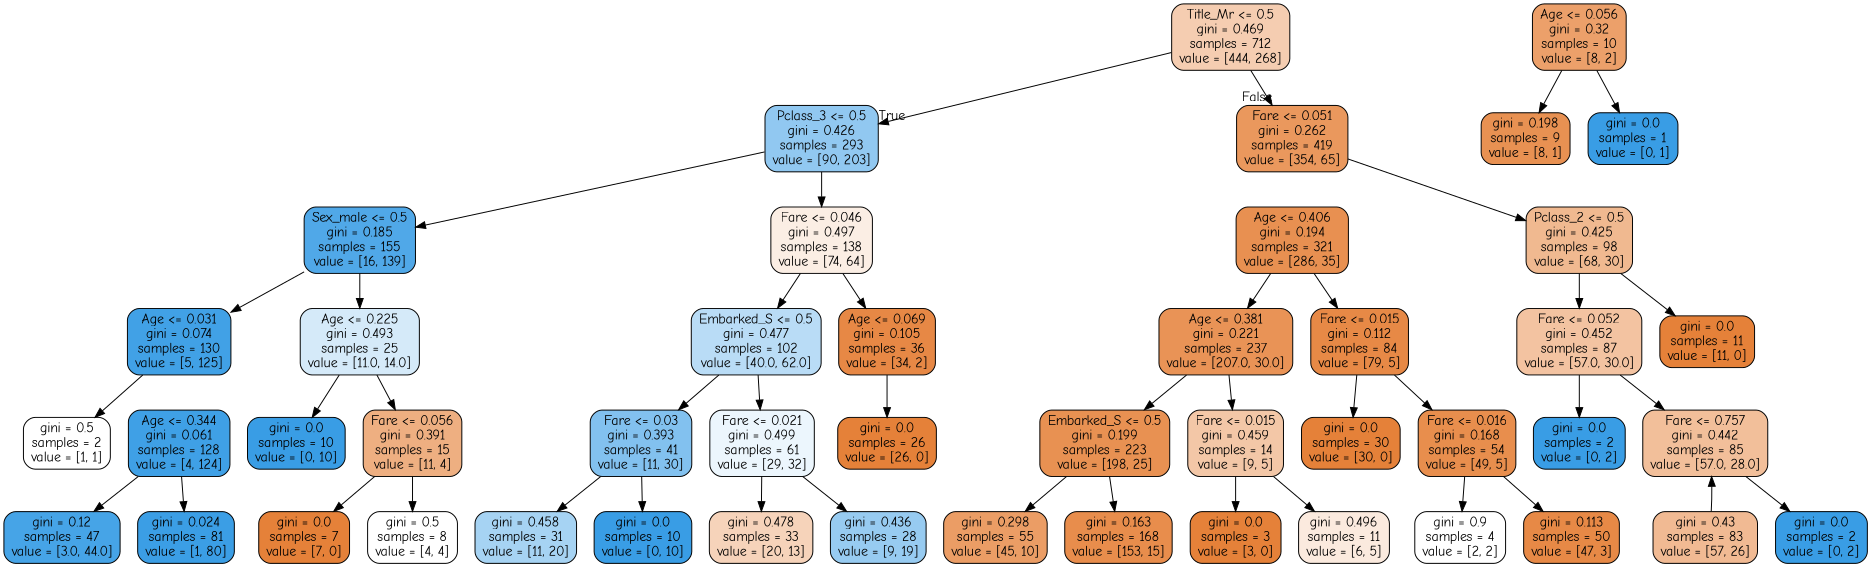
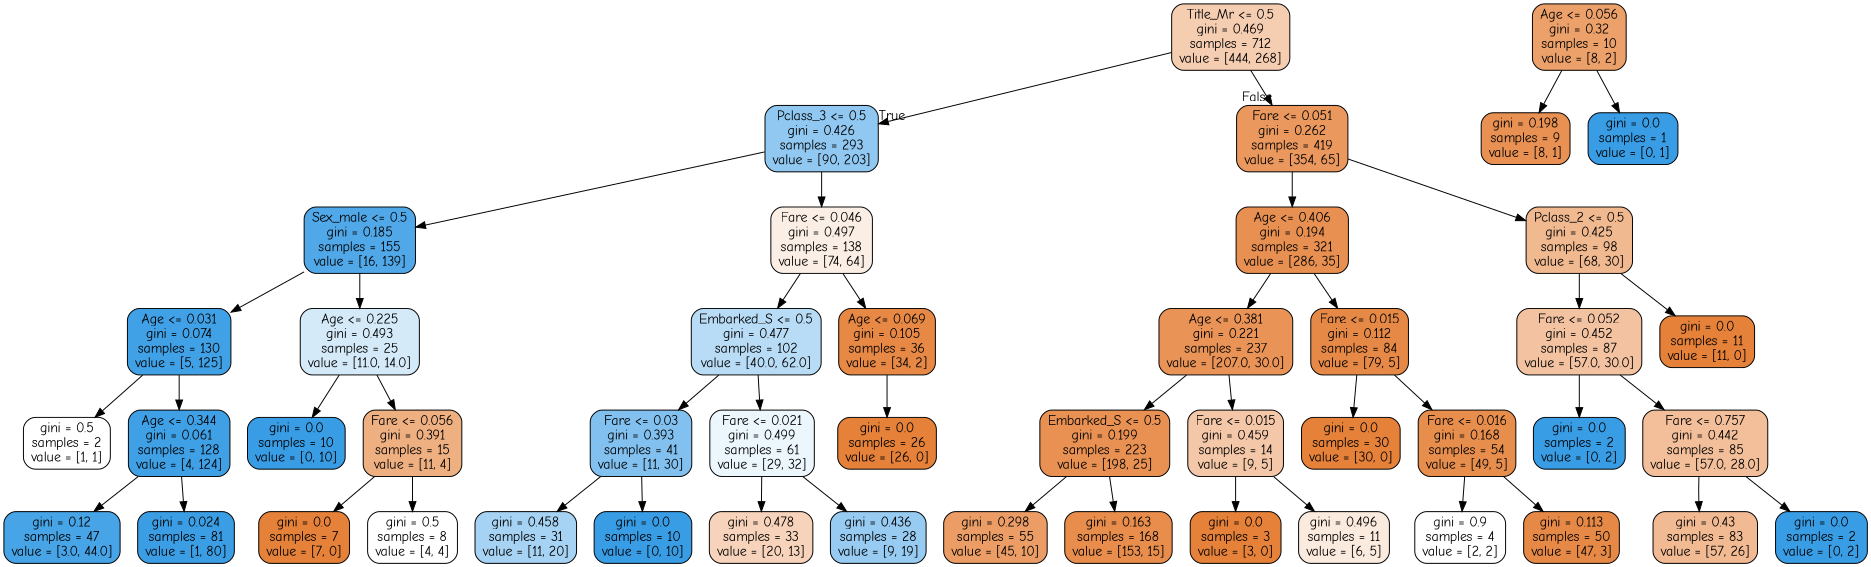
edge "Fare <= 0.051 gini = 0.262 samples = 419 value = [354, 65]" -> "Age <= 0.406 gini = 0.194 samples = 321 value = [286, 35]": added
edge "Age <= 0.031 gini = 0.074 samples = 130 value = [5, 125]" -> "Age <= 0.344 gini = 0.061 samples = 128 value = [4, 124]": added
edge "gini = 0.43 samples = 83 value = [57, 26]" -> "Fare <= 0.757 gini = 0.442 samples = 85 value = [57.0, 28.0]": reversed
